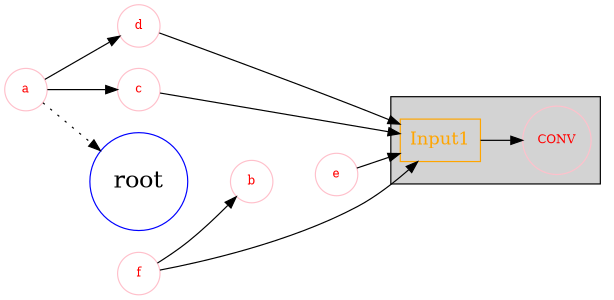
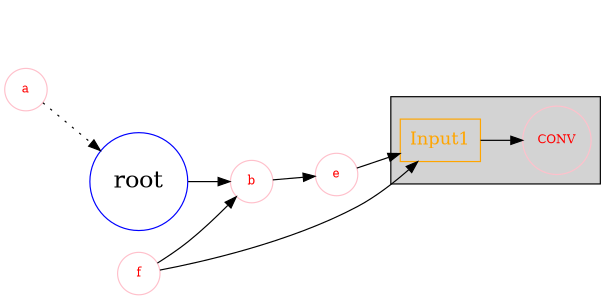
node "d": removed
node "c": removed
edge "b" -> "e": added
edge "root" -> "b": added
